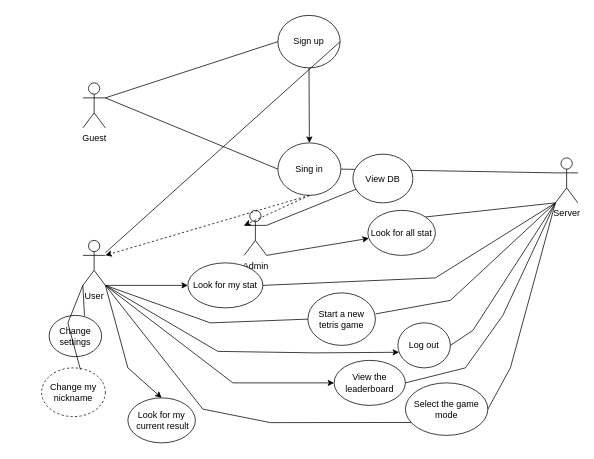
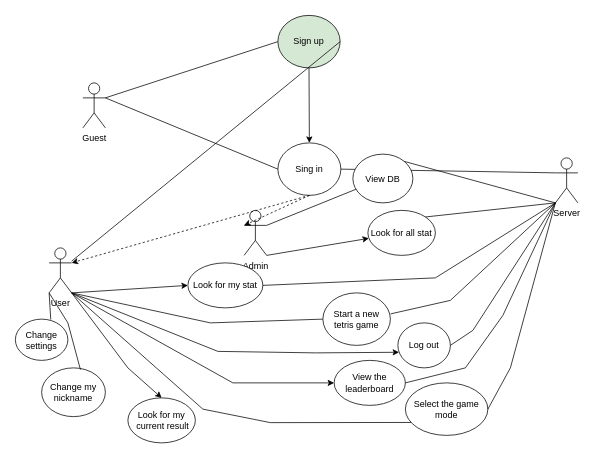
node "Sign up": fillcolor #ffffff -> #d5e8d4
edge "View DB" -- "Server": added
node "User": moved (94, 263) -> (60, 270)
node "Start a new tetris game": moved (342, 319) -> (357, 319)
node "Change settings": moved (75, 336) -> (42, 340)
node "Change my nickname": style dashed -> solid
